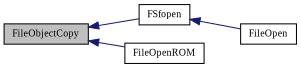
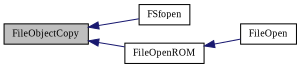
edge "FileOpen" -> "FSfopen": now "FileOpen" -> "FileOpenROM"
